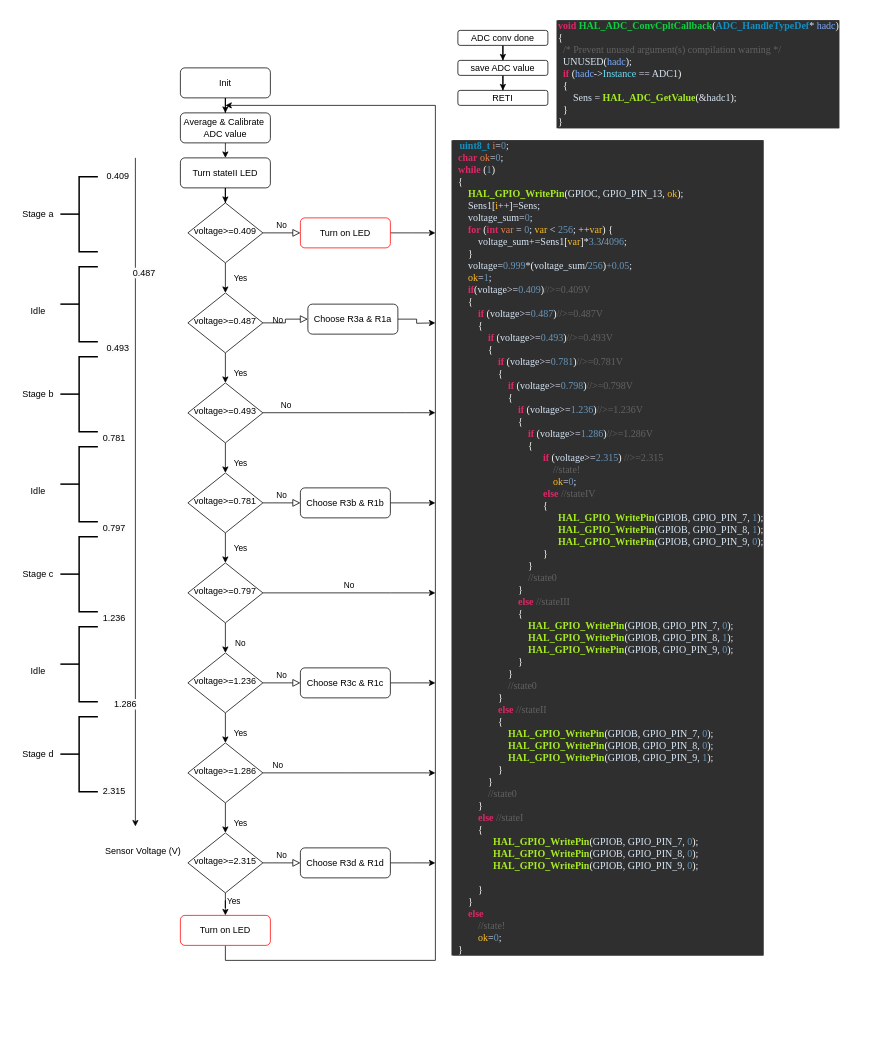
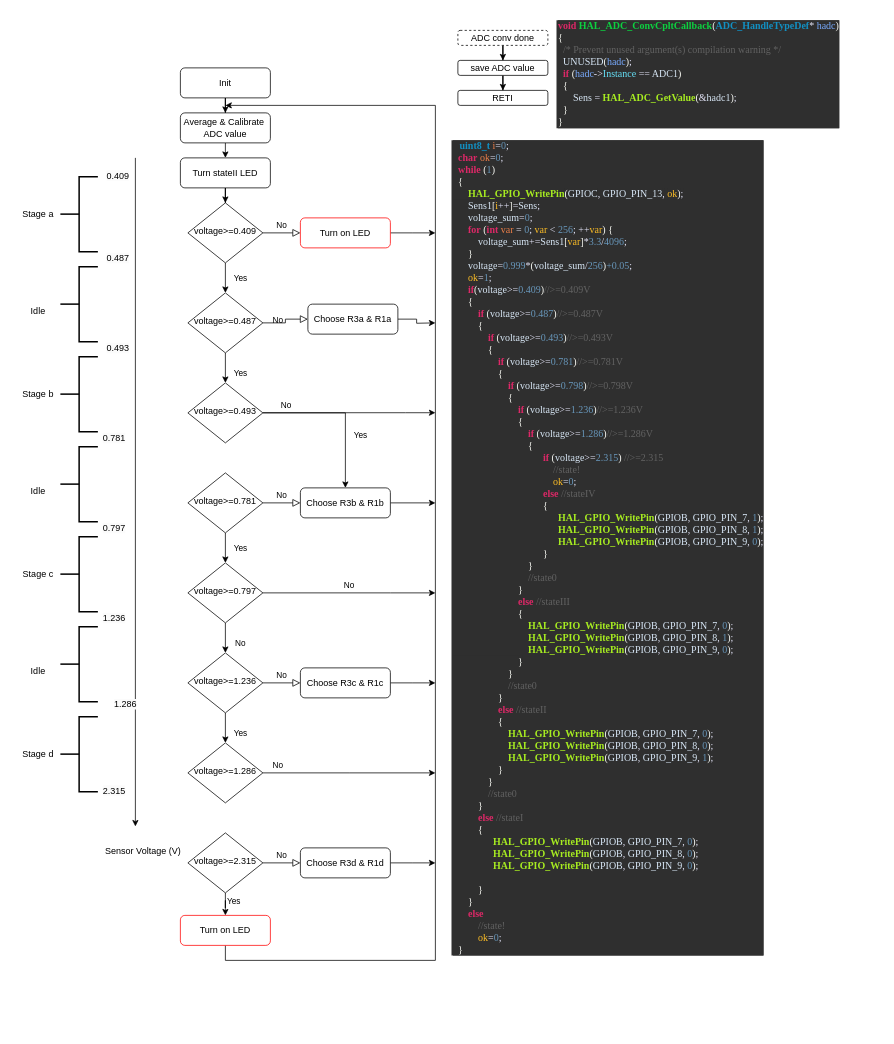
node "ADC conv done": style solid -> dashed
node "0.487": moved (150, 278) -> (124, 263)
edge "voltage>=0.493" -> "voltage>=0.781": now "voltage>=0.493" -> "Choose R3b & R1b"
edge "voltage>=1.286" -> "voltage>=2.315": removed, label "Yes"
